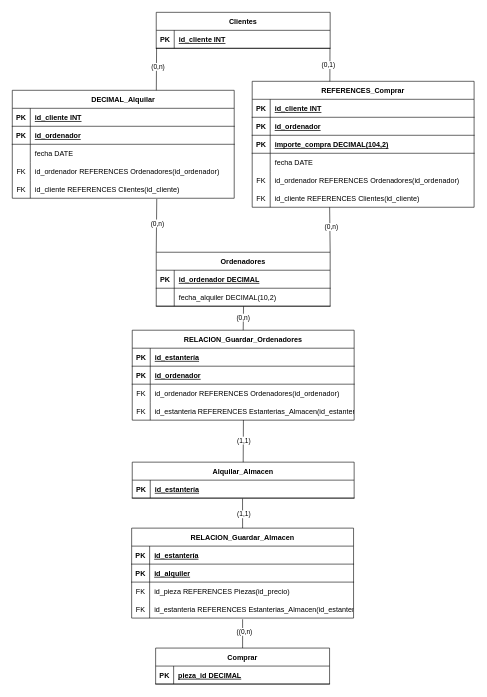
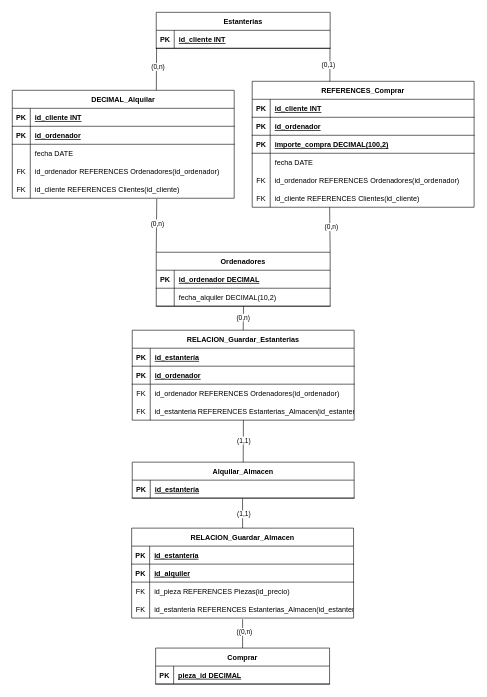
node "Clientes": label "Clientes" -> "Estanterias"
node "importe_compra DECIMAL(104,2)": label "importe_compra DECIMAL(104,2)" -> "importe_compra DECIMAL(100,2)"
node "RELACION_Guardar_Ordenadores": label "RELACION_Guardar_Ordenadores" -> "RELACION_Guardar_Estanterias"
